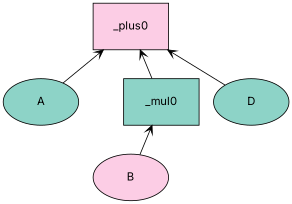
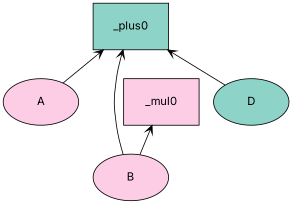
node "_plus0": fillcolor #fccde5 -> #8dd3c7
edge "_mul0" -> "_plus0": now "B" -> "_plus0"
node "A": fillcolor #8dd3c7 -> #fccde5
node "_mul0": fillcolor #8dd3c7 -> #fccde5
